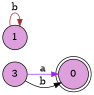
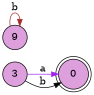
node "1": label "1" -> "9"
